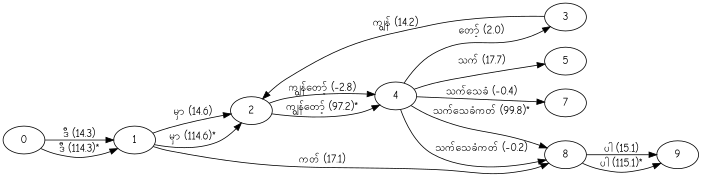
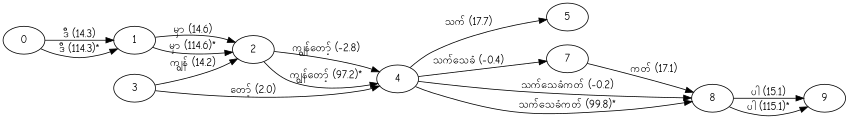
edge "4" -> "3": reversed
edge "1" -> "8": now "7" -> "8"
